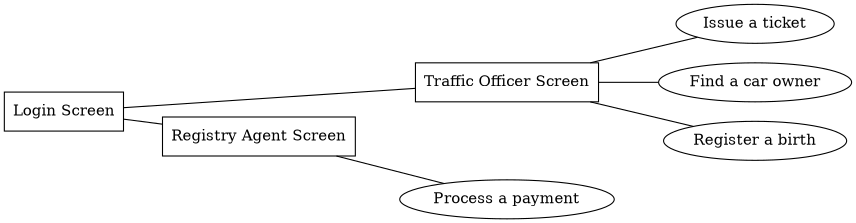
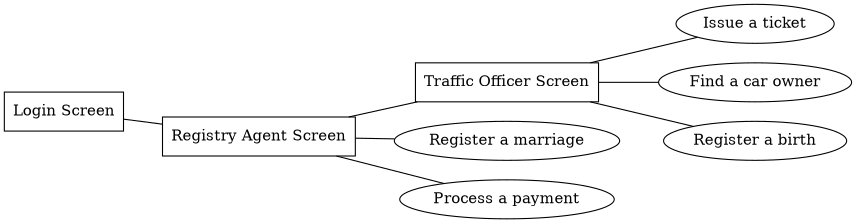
edge "Traffic Officer Screen" -- "Login Screen": now "Traffic Officer Screen" -- "Registry Agent Screen"
node "Register a marriage": added
